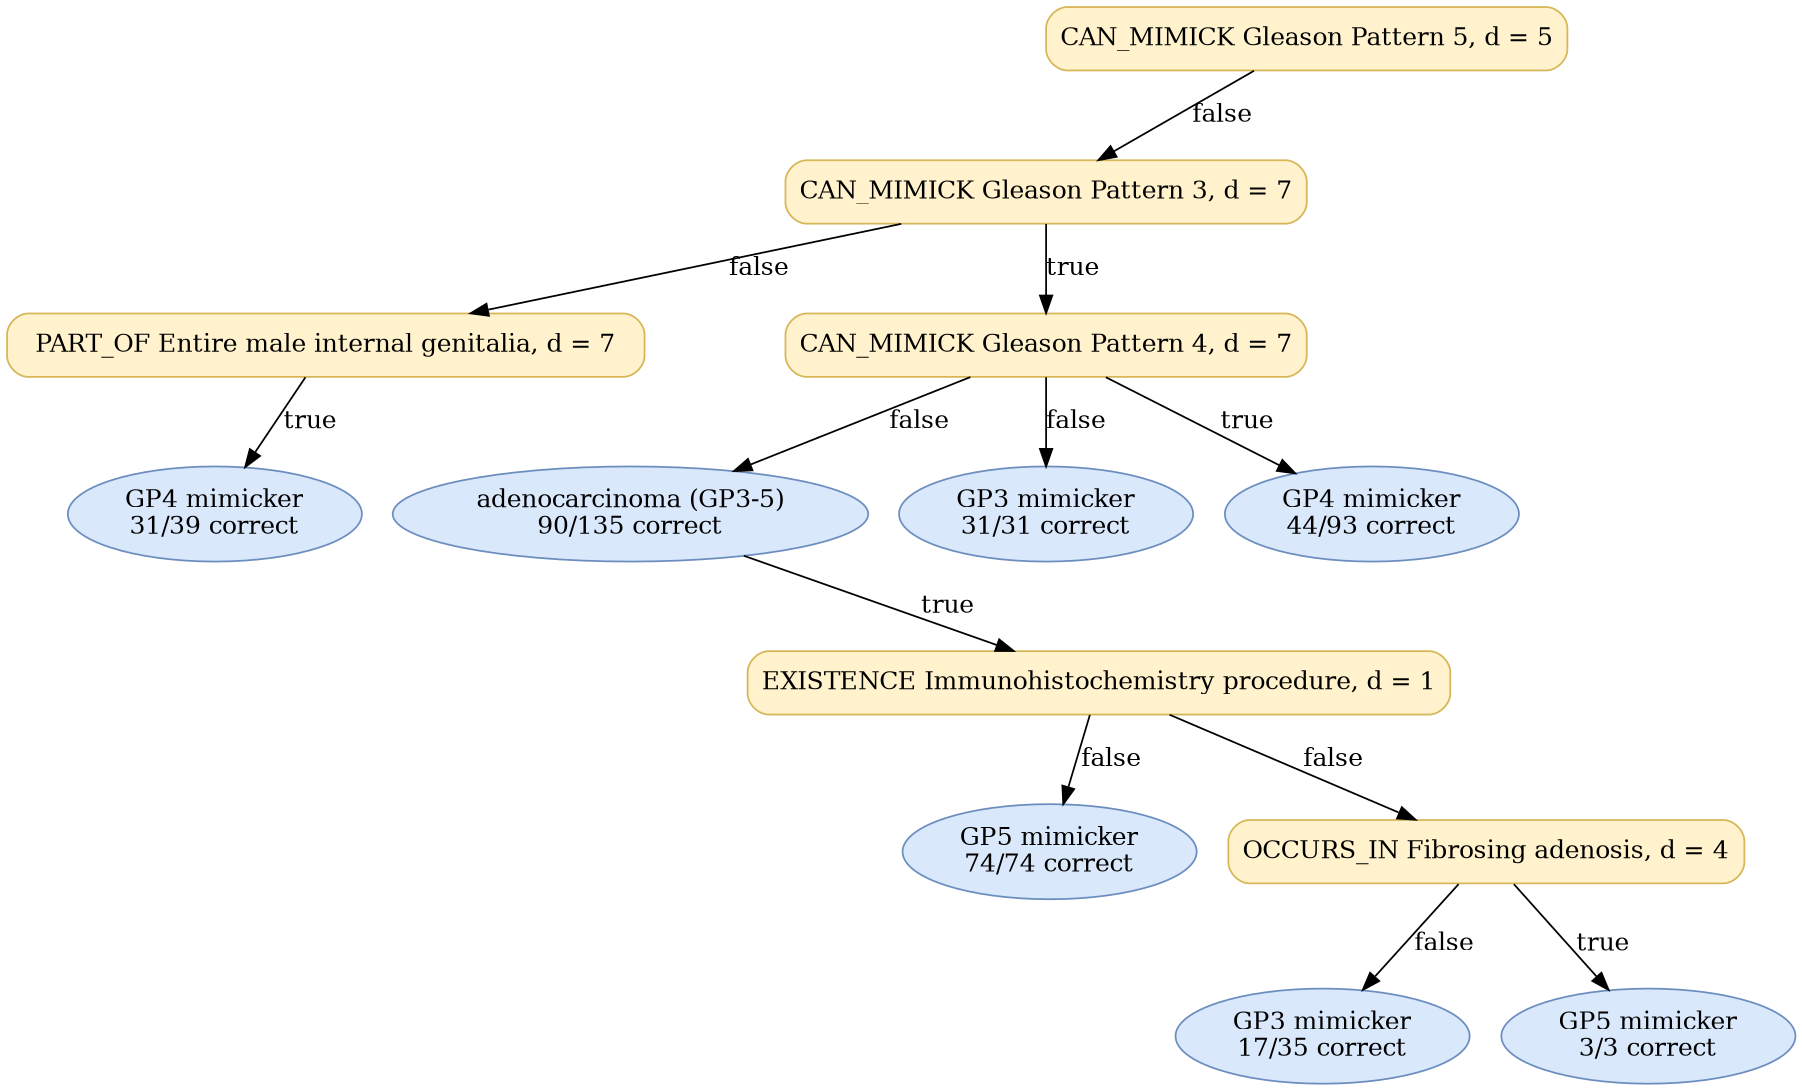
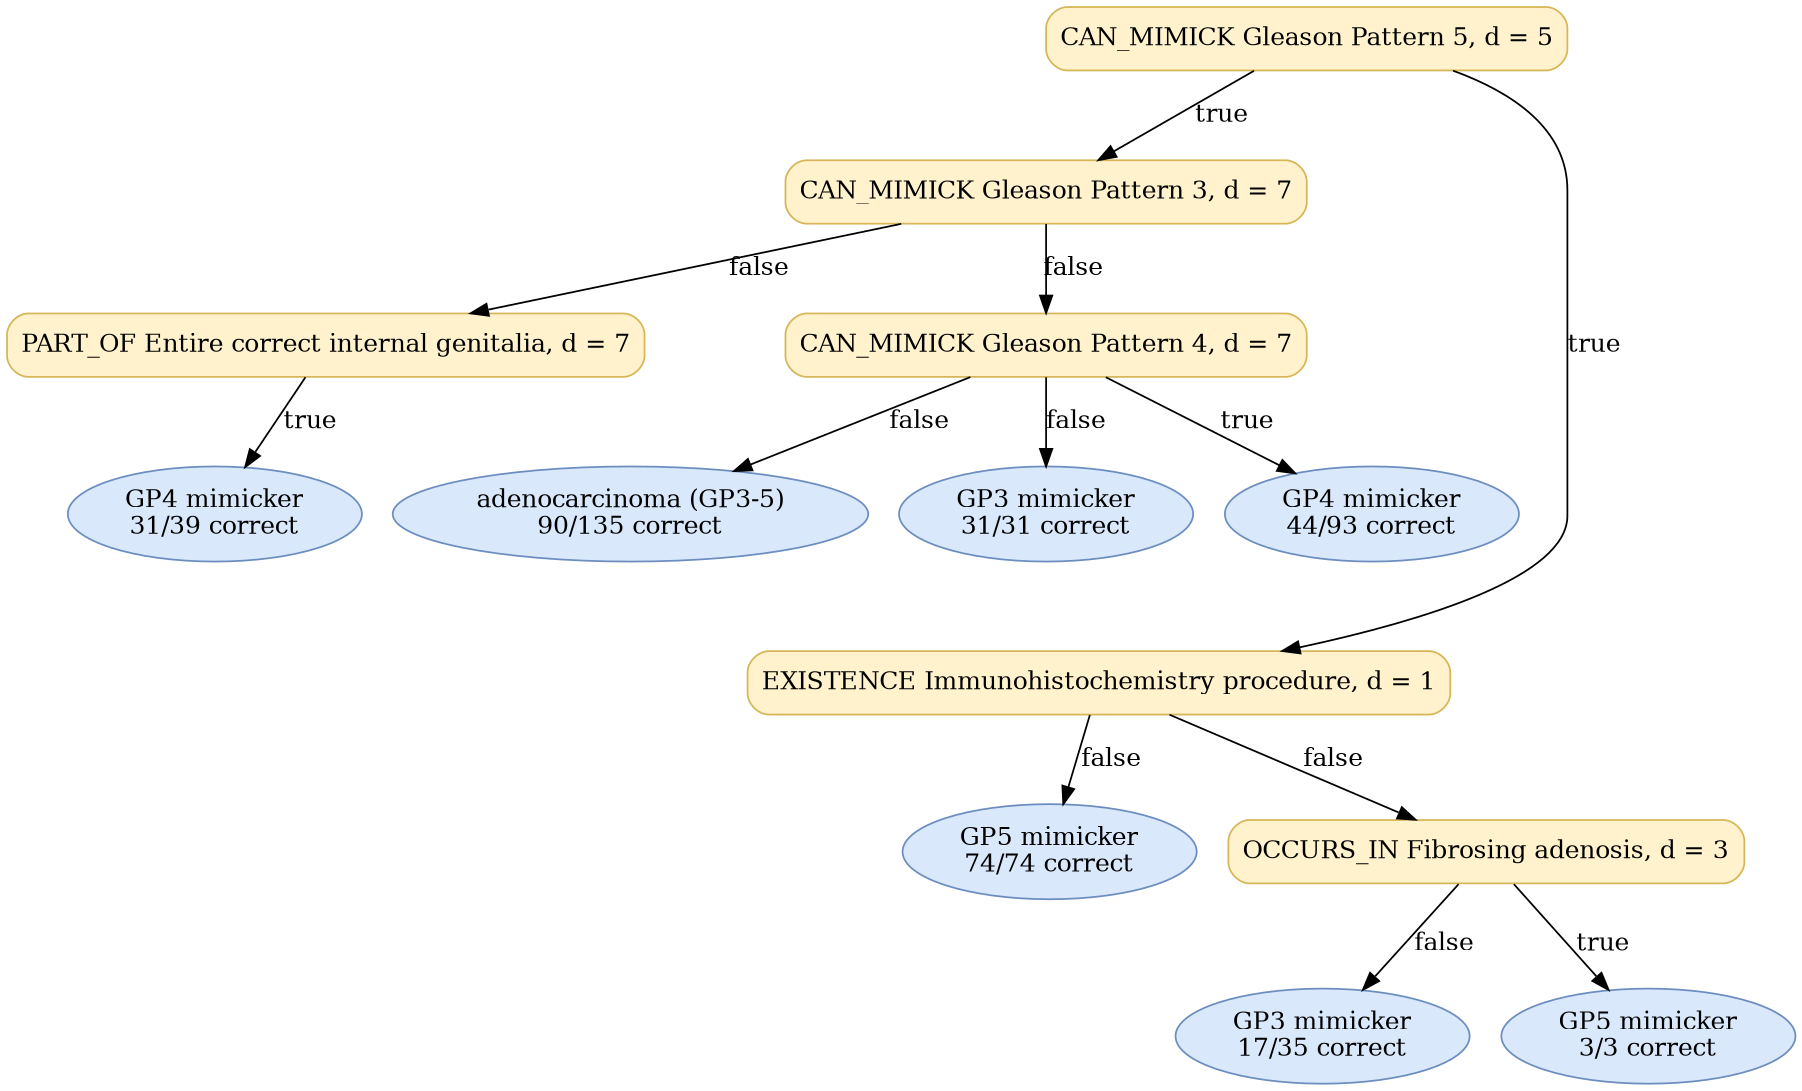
edge "CAN_MIMICK Gleason Pattern 5, d = 5" -> "CAN_MIMICK Gleason Pattern 3, d = 7": label "false" -> "true"
edge "CAN_MIMICK Gleason Pattern 3, d = 7" -> "CAN_MIMICK Gleason Pattern 4, d = 7": label "true" -> "false"
node "PART_OF Entire male internal genitalia, d = 7": label "PART_OF Entire male internal genitalia, d = 7" -> "PART_OF Entire correct internal genitalia, d = 7"
edge "adenocarcinoma (GP3-5)" -> "EXISTENCE Immunohistochemistry procedure, d = 1": now "CAN_MIMICK Gleason Pattern 5, d = 5" -> "EXISTENCE Immunohistochemistry procedure, d = 1"
node "OCCURS_IN Fibrosing adenosis, d = 4": label "OCCURS_IN Fibrosing adenosis, d = 4" -> "OCCURS_IN Fibrosing adenosis, d = 3"
